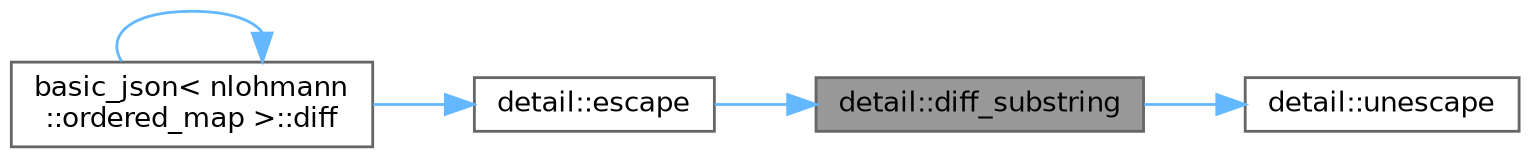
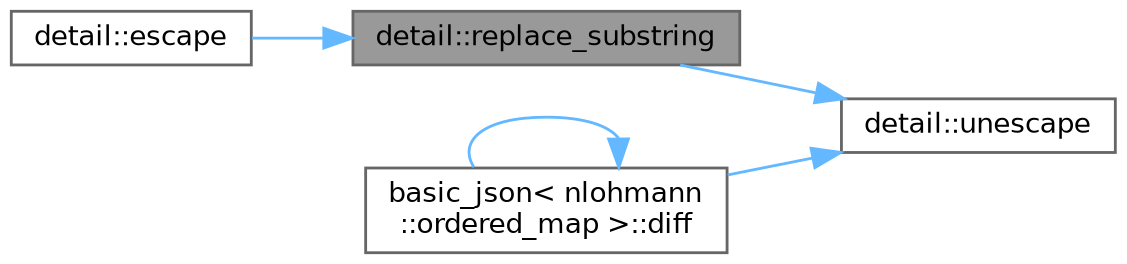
edge "basic_json< nlohmann ::ordered_map >::diff" -> "detail::escape": now "basic_json< nlohmann ::ordered_map >::diff" -> "detail::unescape"
node "detail::diff_substring": label "detail::diff_substring" -> "detail::replace_substring"
